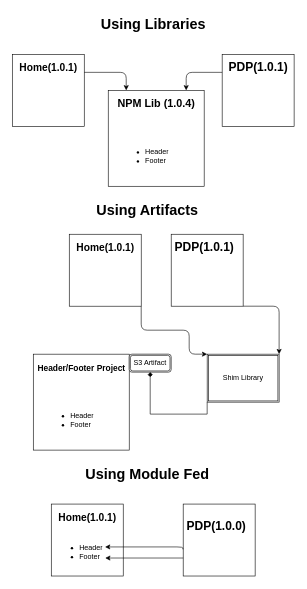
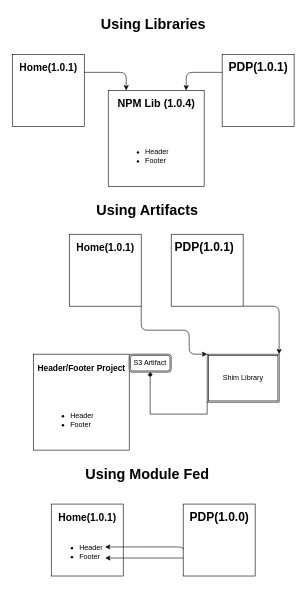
node "PDP(1.0.0)": moved (216, 525) -> (219, 516)
